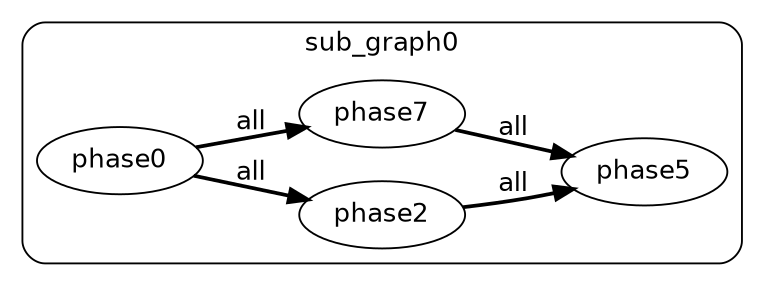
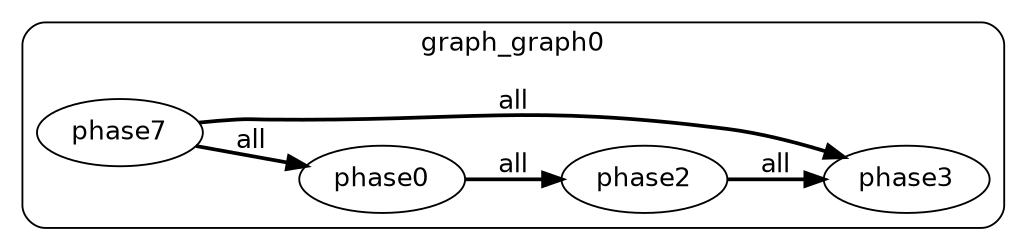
cluster "sub_graph0": label "sub_graph0" -> "graph_graph0"
edge "phase0" -> "phase7": reversed
node "phase5": label "phase5" -> "phase3"
